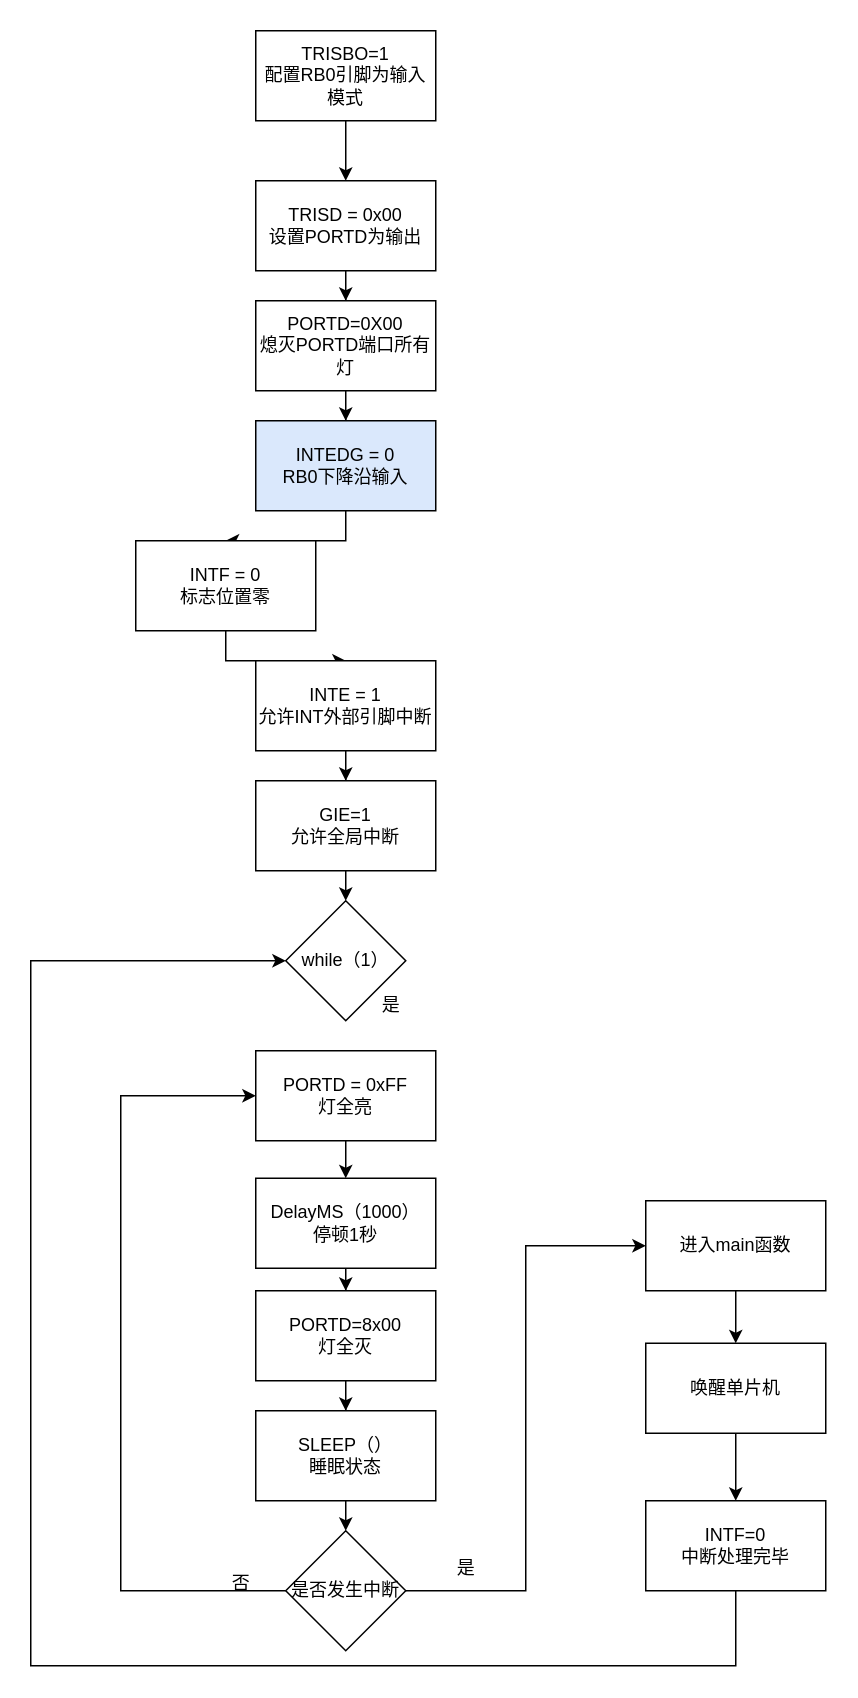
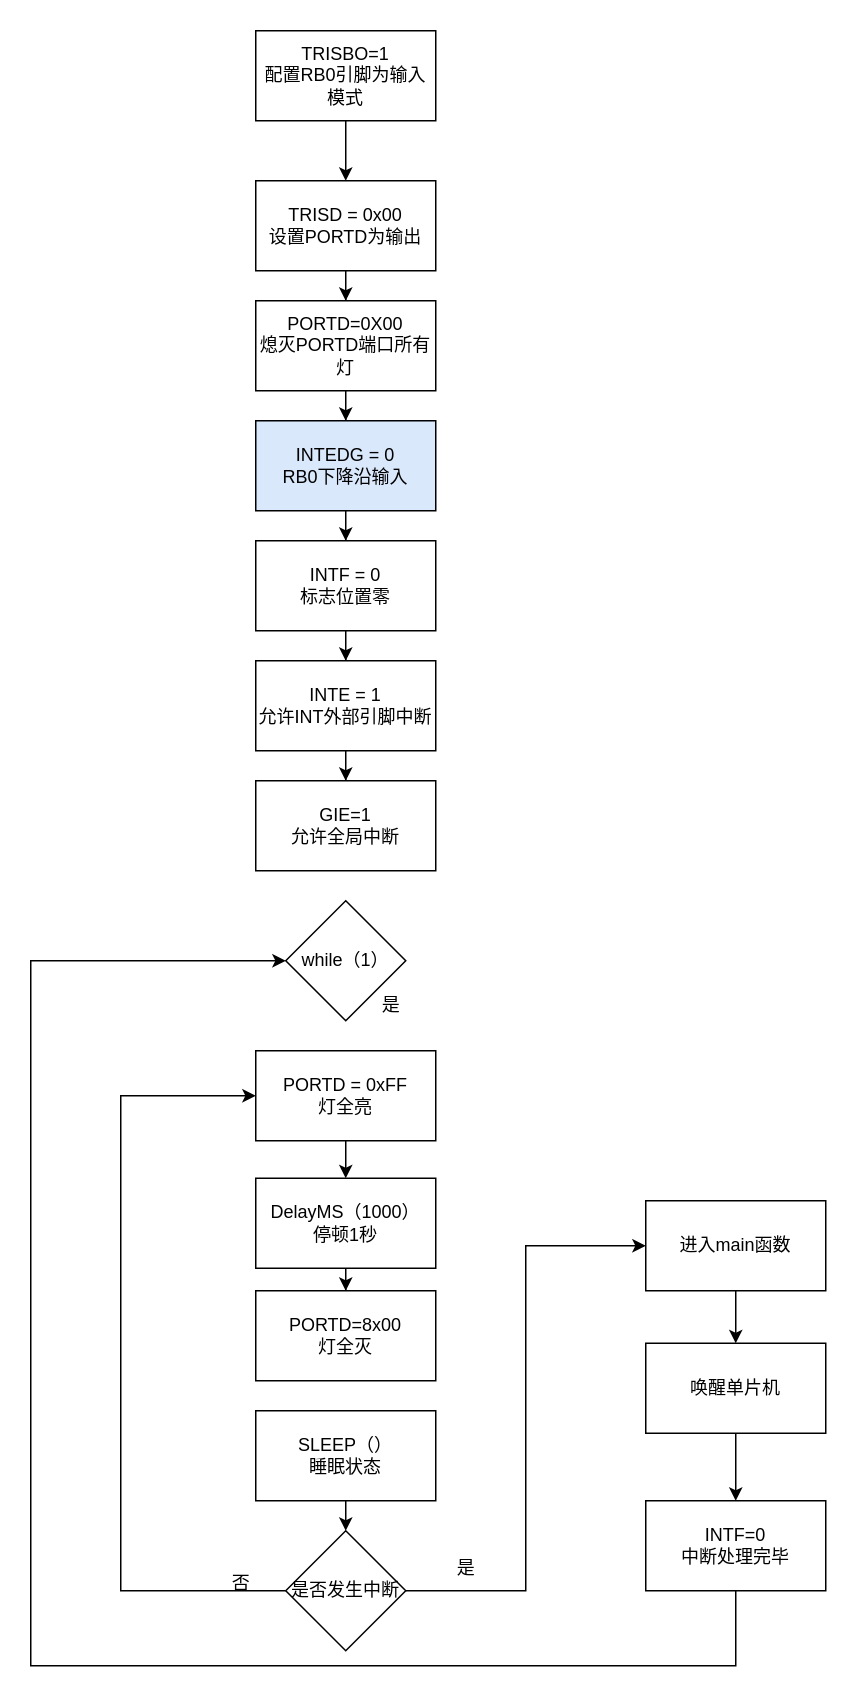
node "INTF = 0 标志位置零": moved (226, 586) -> (346, 586)
edge "GIE=1 允许全局中断" -> "while（1）": removed
edge "PORTD=8x00 灯全灭" -> "SLEEP（） 睡眠状态": removed
